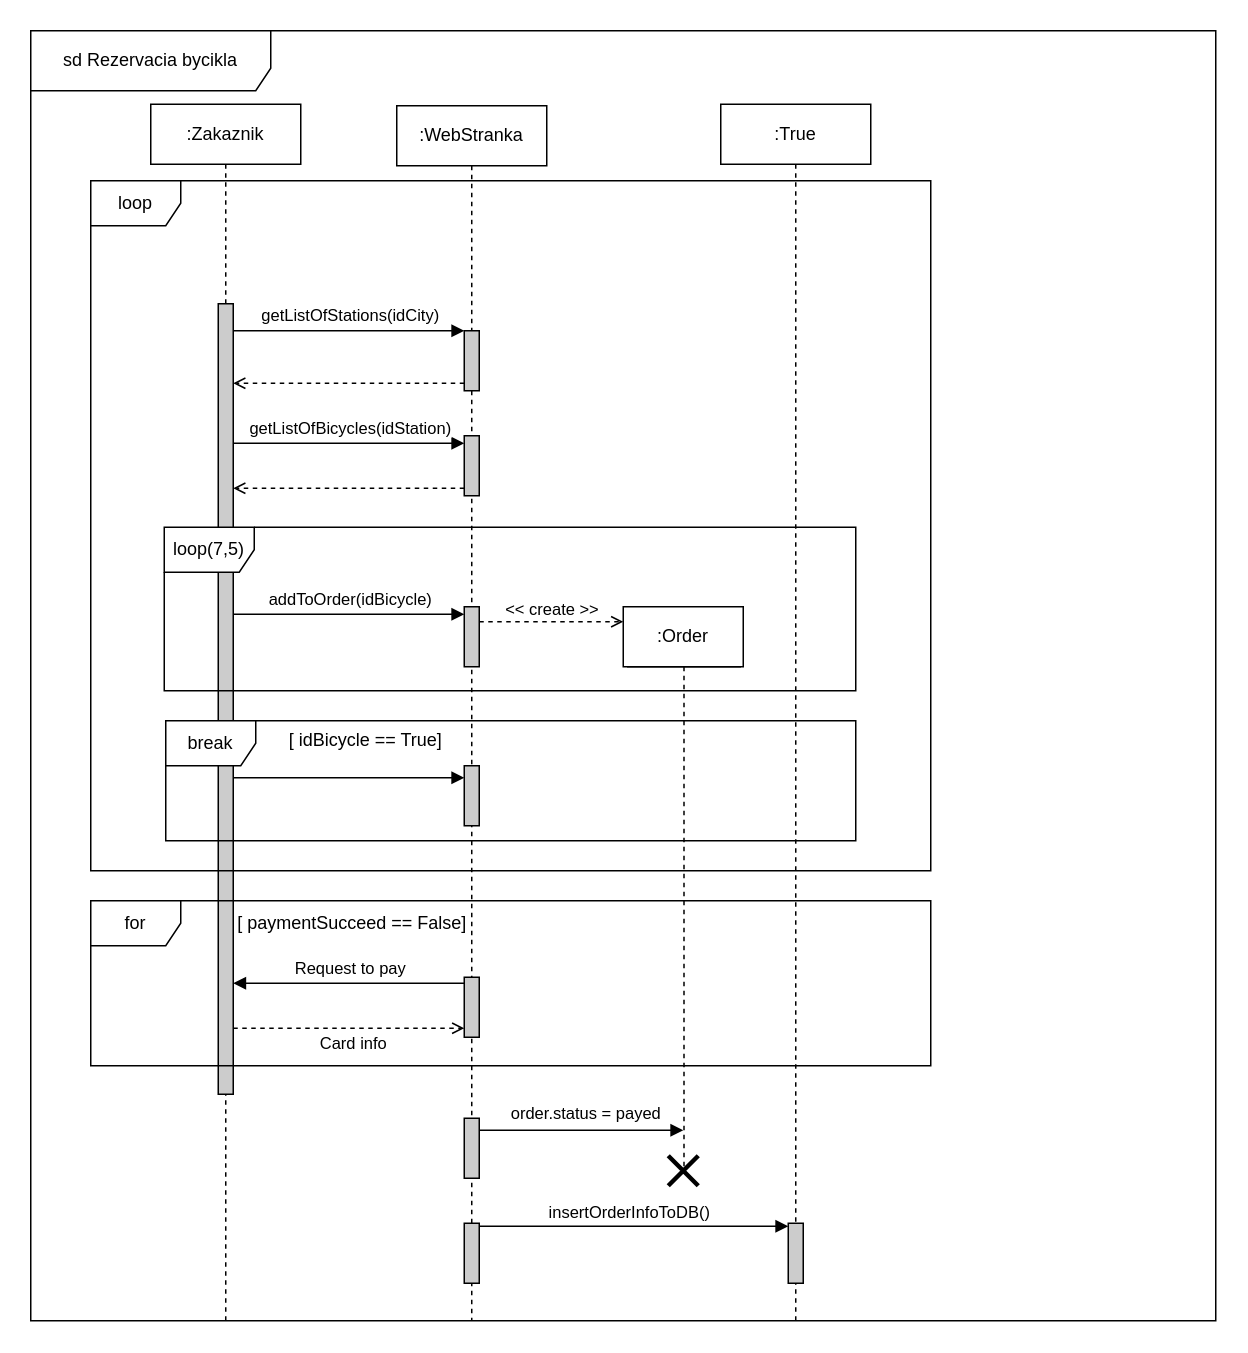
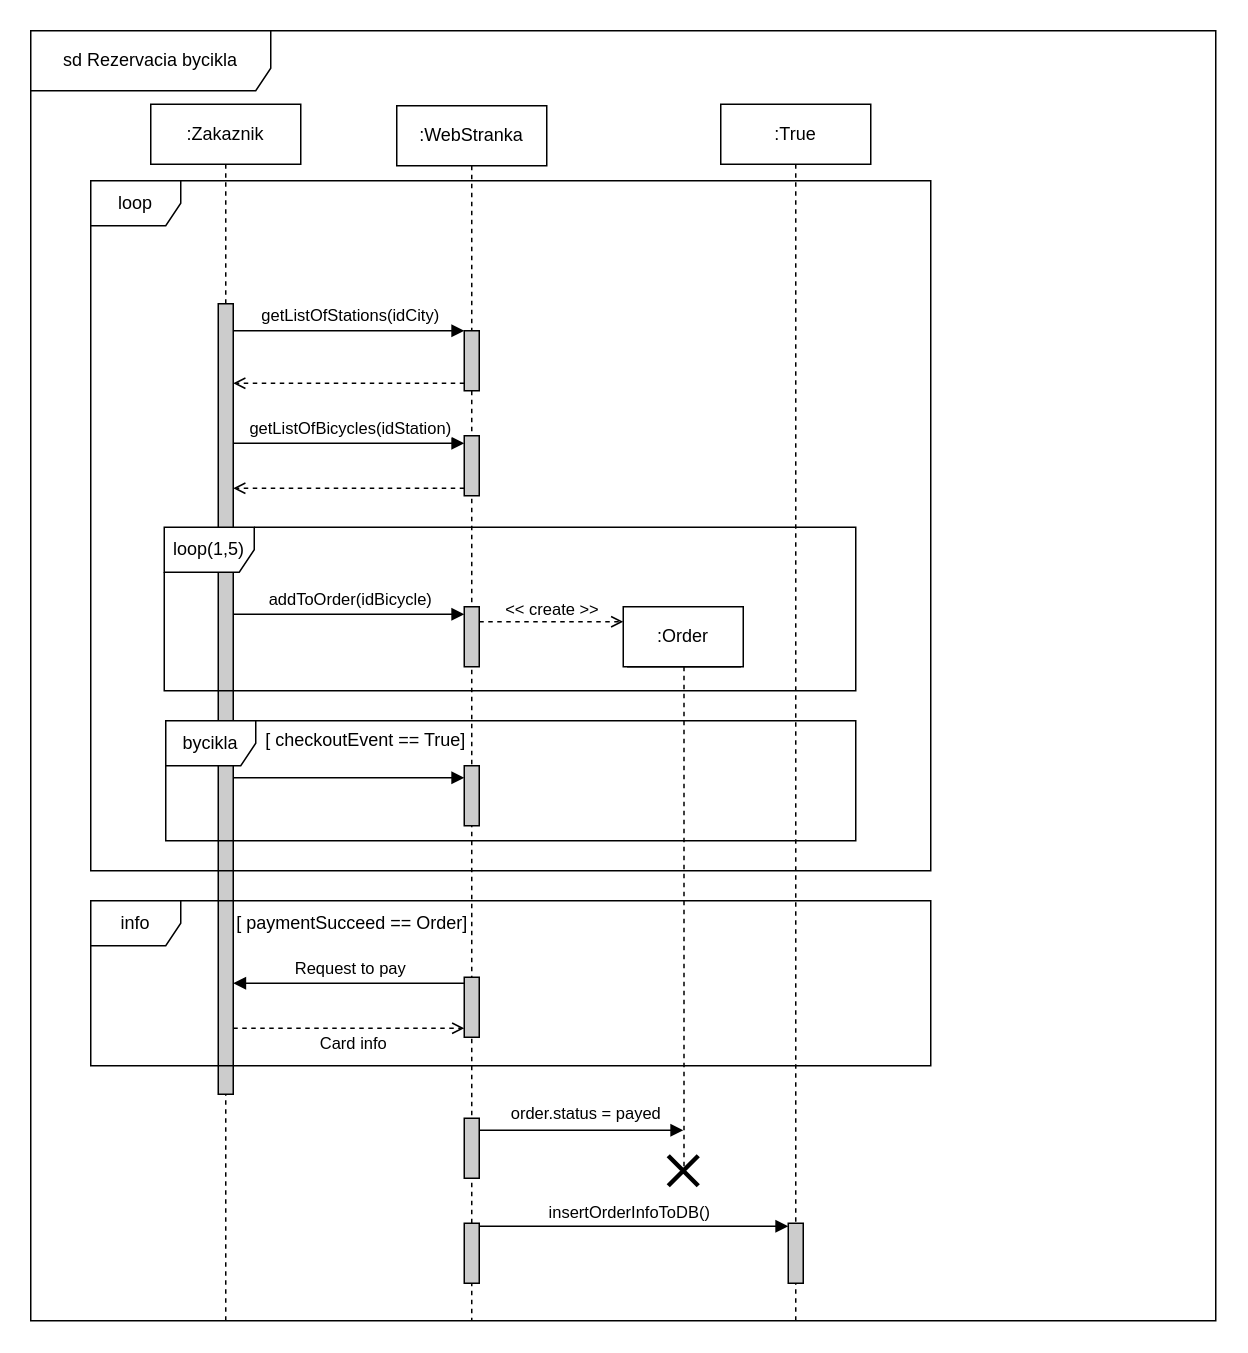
node "loop(7,5)": label "loop(7,5)" -> "loop(1,5)"
node "[ idBicycle == True]": label "[ idBicycle == True]" -> "[ checkoutEvent == True]"
node "break": label "break" -> "bycikla"
node "for": label "for" -> "info"
node "[ paymentSucceed == False]": label "[ paymentSucceed == False]" -> "[ paymentSucceed == Order]"
